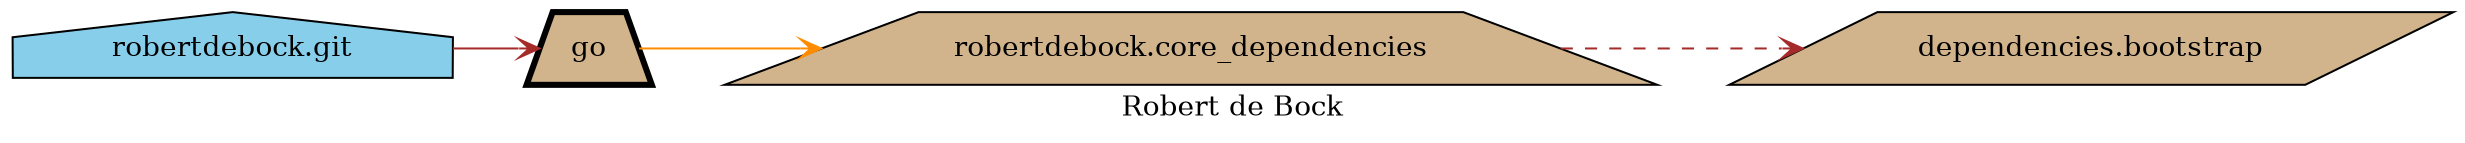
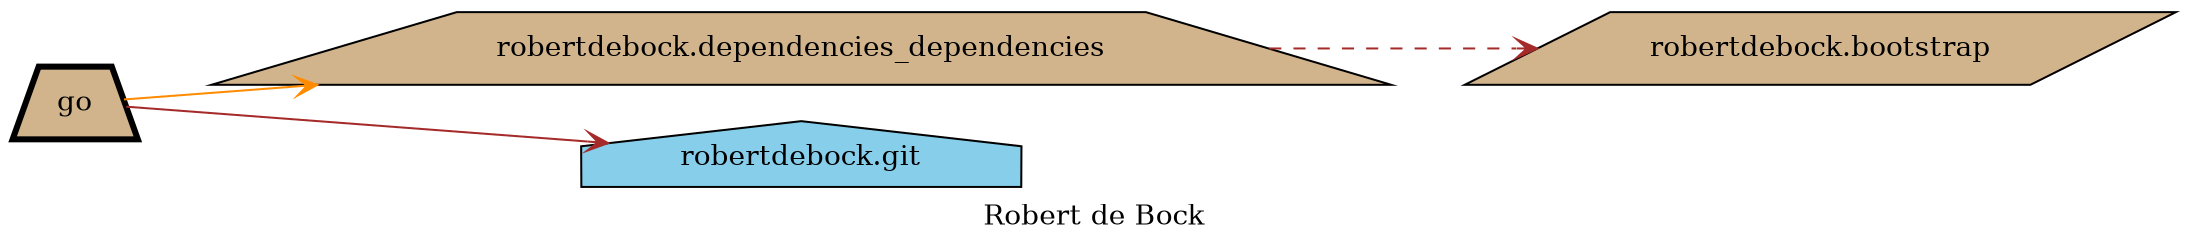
edge "robertdebock.git" -> "go": reversed
node "robertdebock.core_dependencies": label "robertdebock.core_dependencies" -> "robertdebock.dependencies_dependencies"
node "dependencies.bootstrap": label "dependencies.bootstrap" -> "robertdebock.bootstrap"
